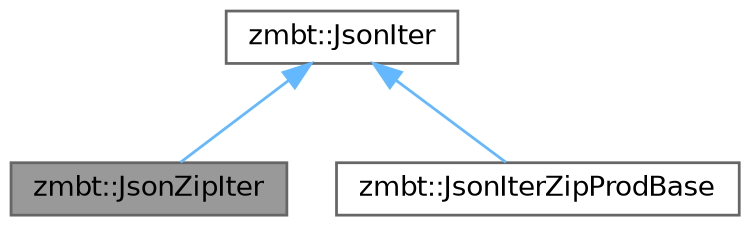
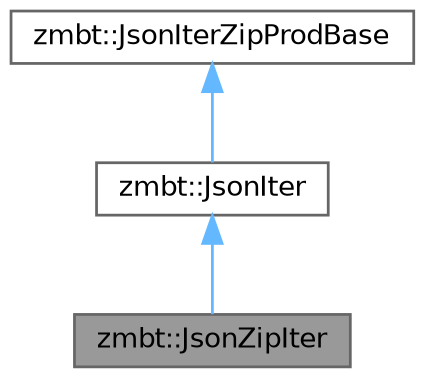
edge "zmbt::JsonIterZipProdBase" -> "zmbt::JsonIter": reversed
